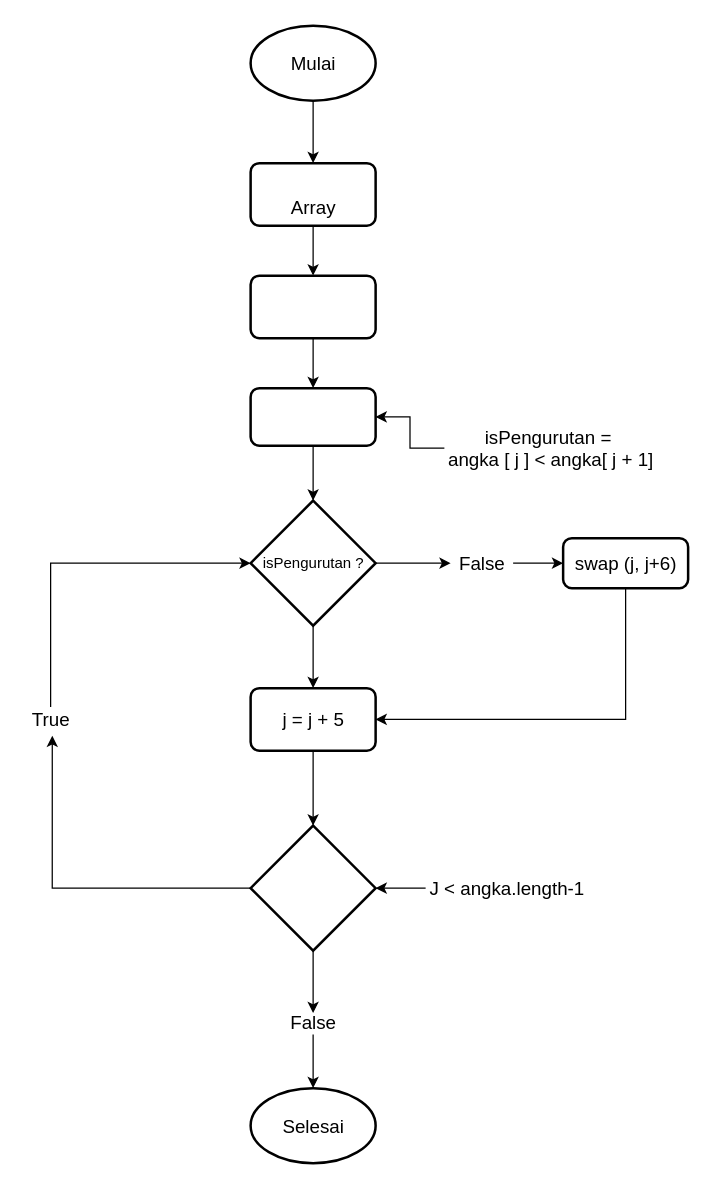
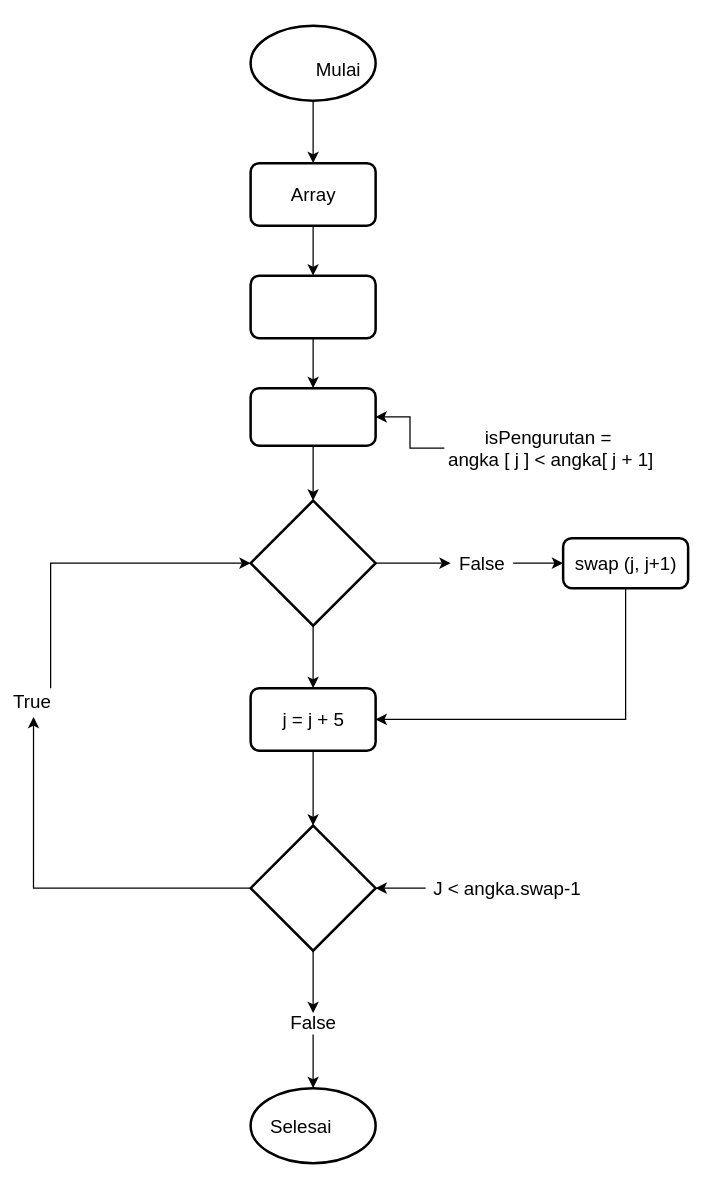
node "Mulai": moved (313, 63) -> (338, 69)
node "Array": moved (313, 207) -> (313, 194)
node "isPengurutan ?": removed
node "swap (j, j+6)": label "swap (j, j+6)" -> "swap (j, j+1)"
node "True": moved (51, 719) -> (32, 701)
node "J < angka.length-1": label "J < angka.length-1" -> "J < angka.swap-1"
node "Selesai": moved (313, 1126) -> (301, 1126)
